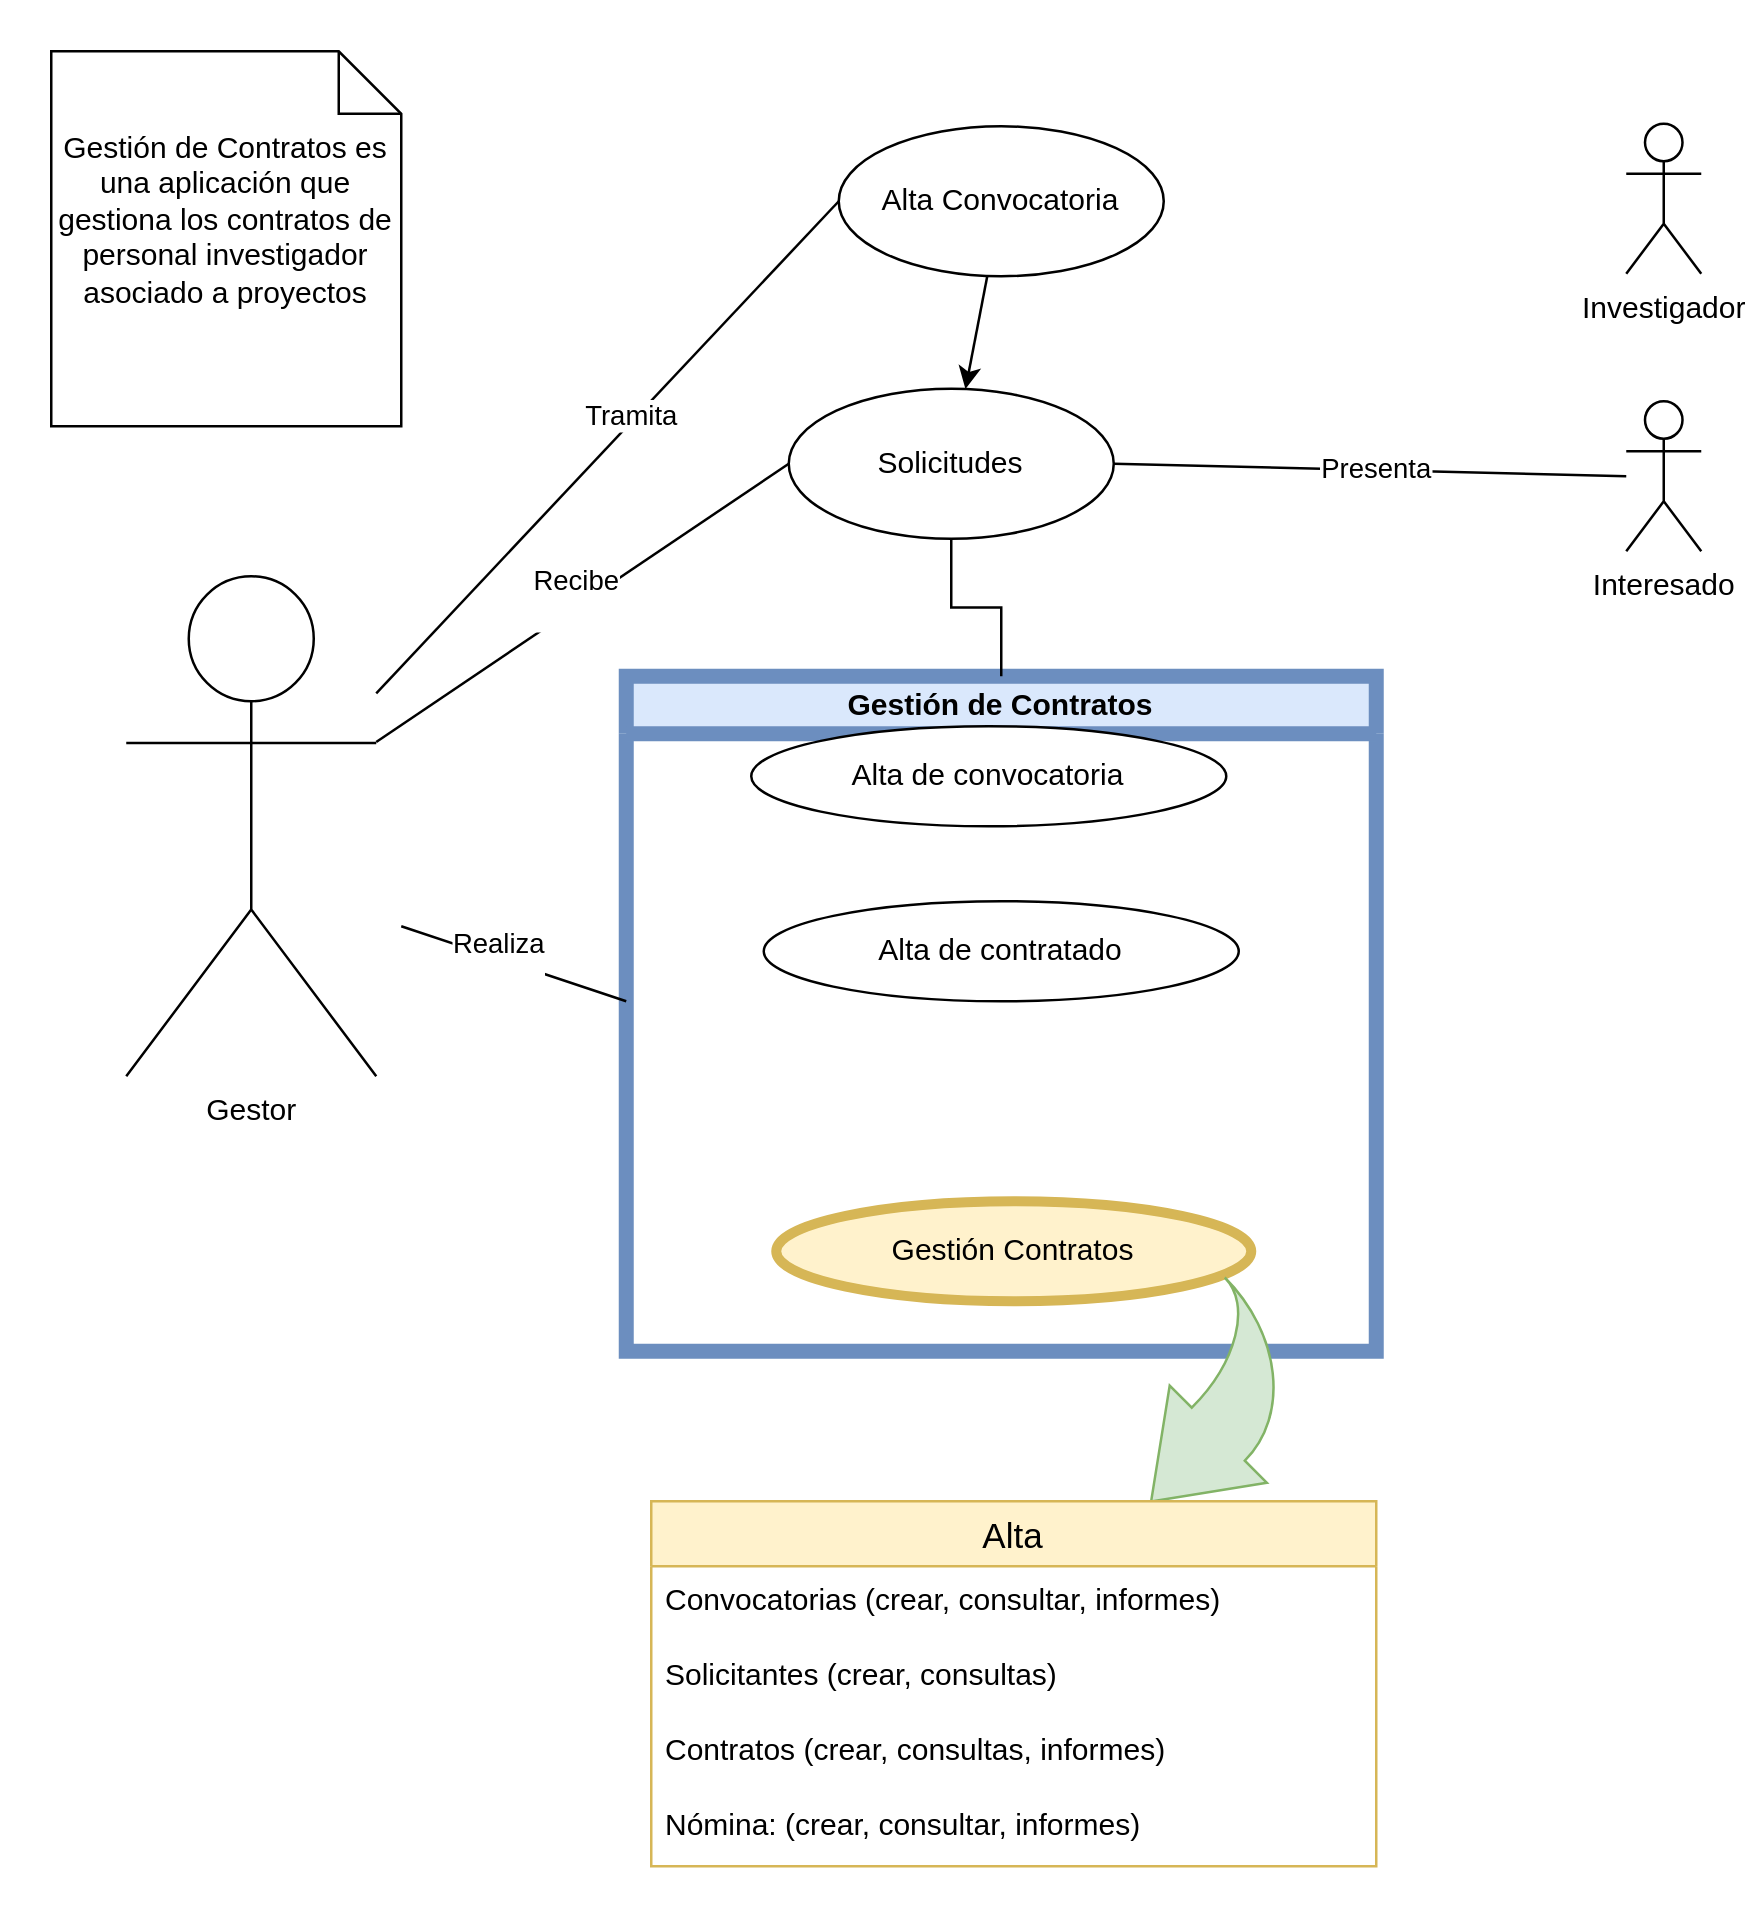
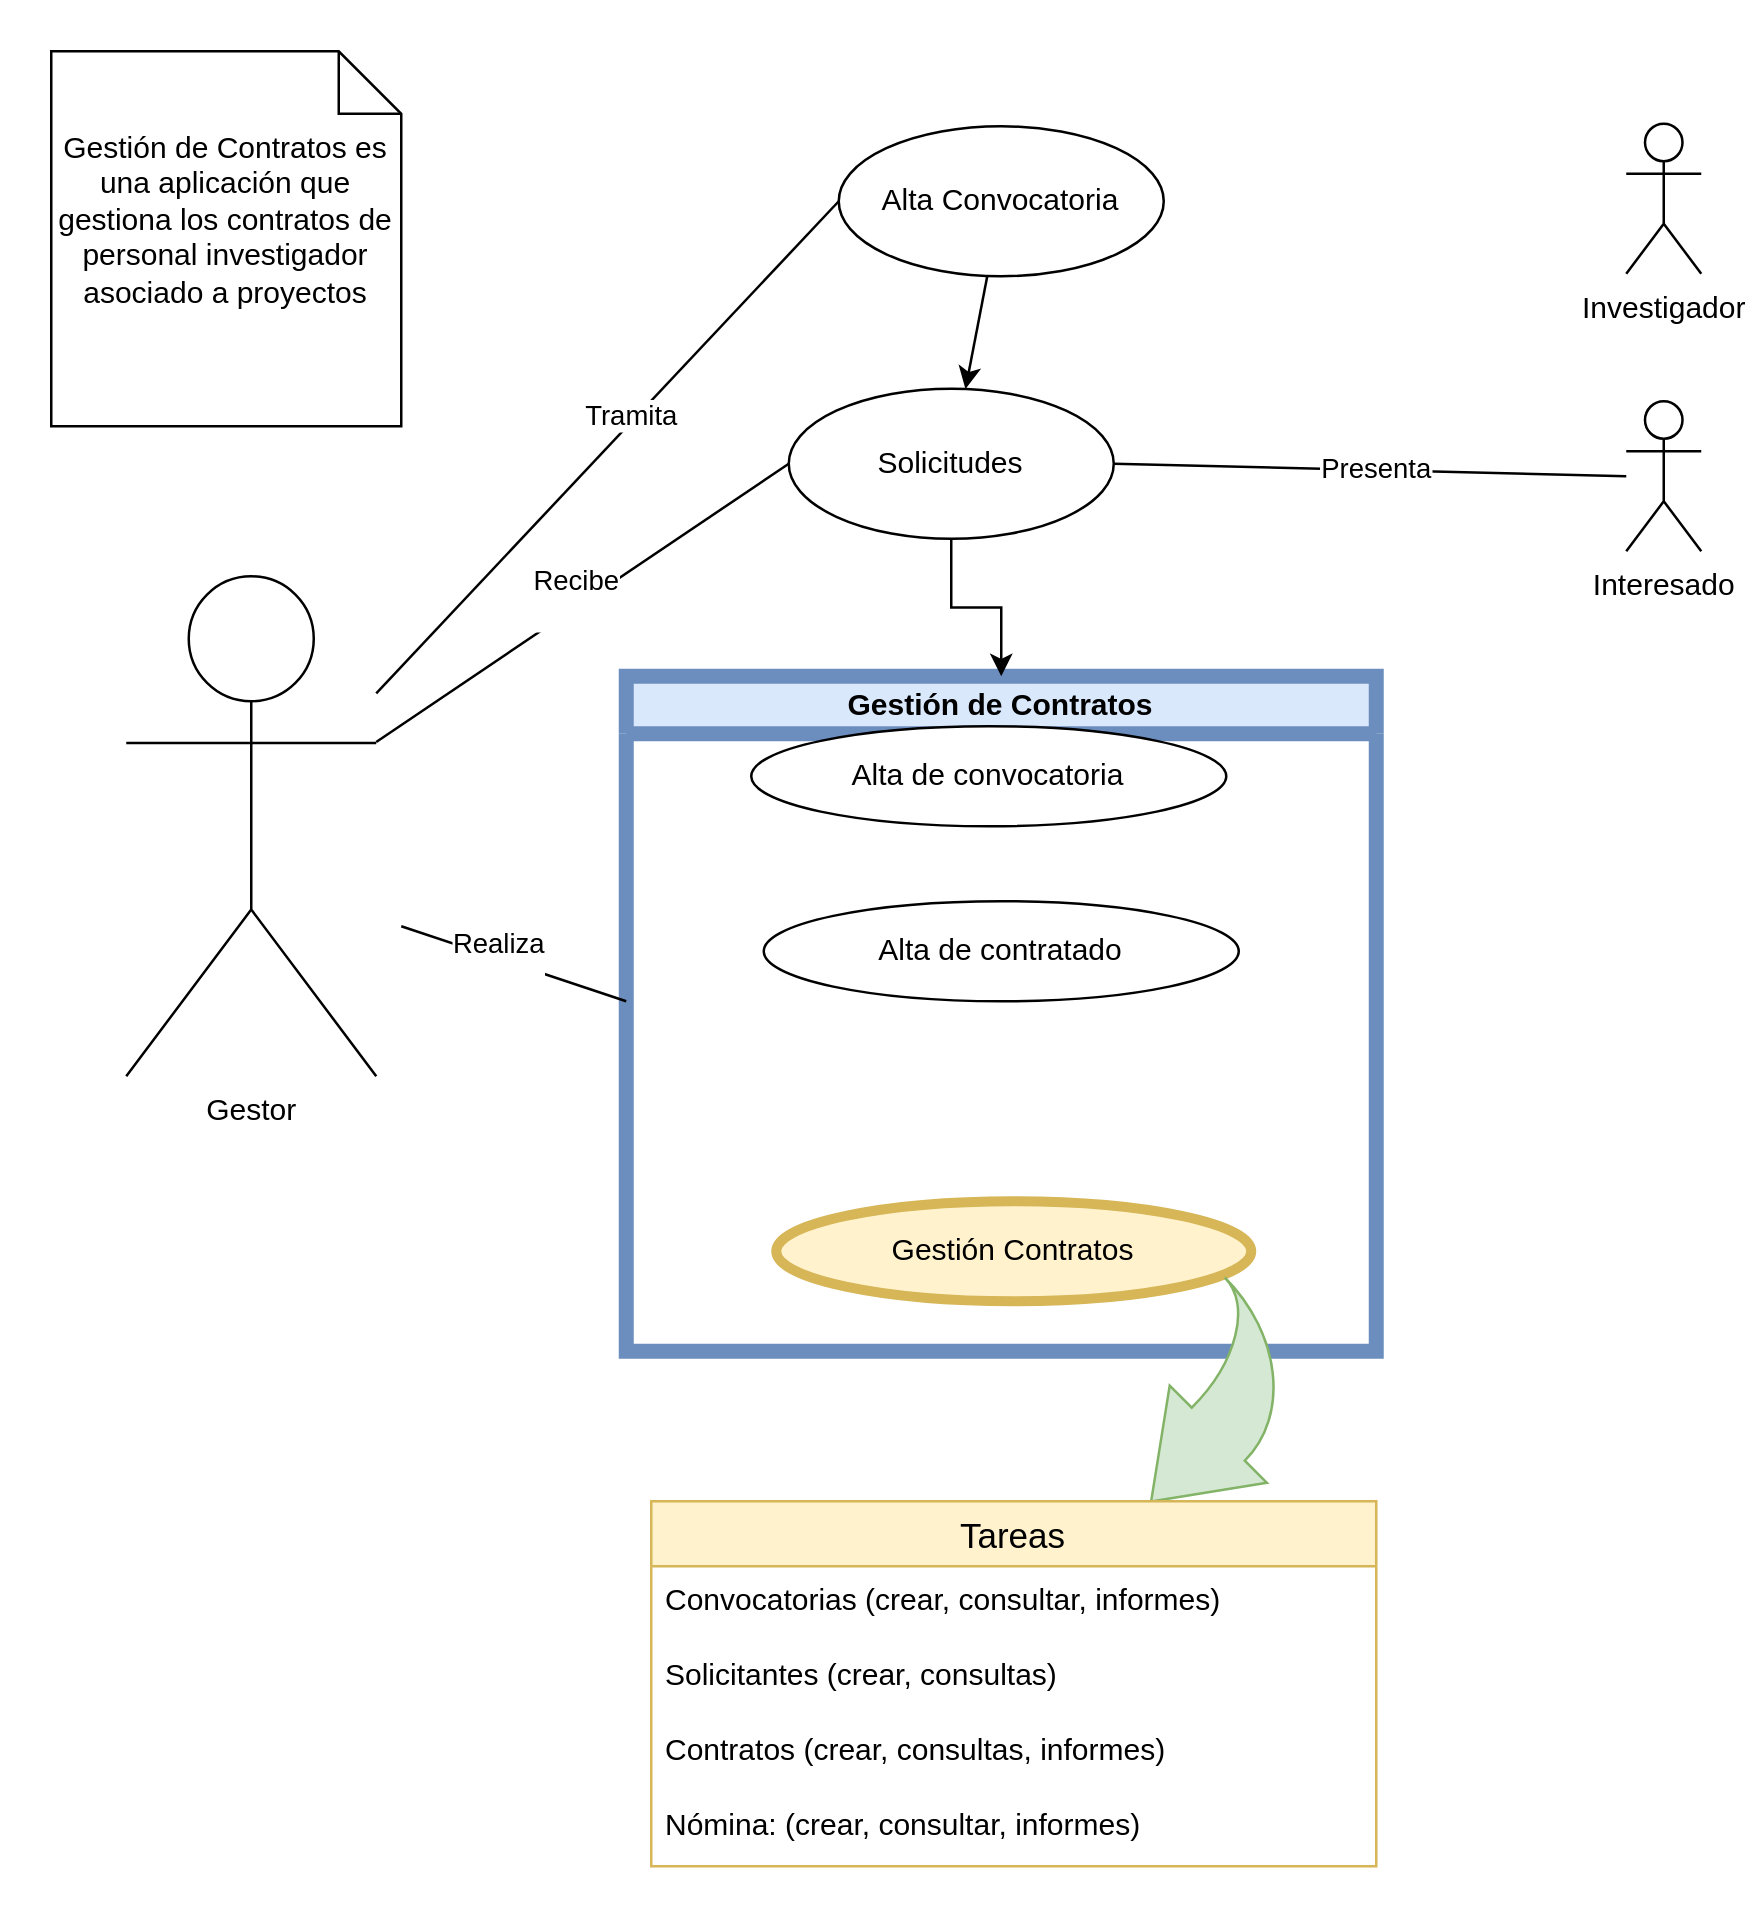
edge "Solicitudes" -- "Gestión de Contratos": arrowhead none -> classic
node "Alta": label "Alta" -> "Tareas"
